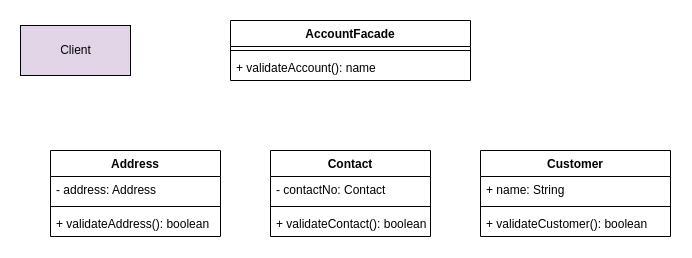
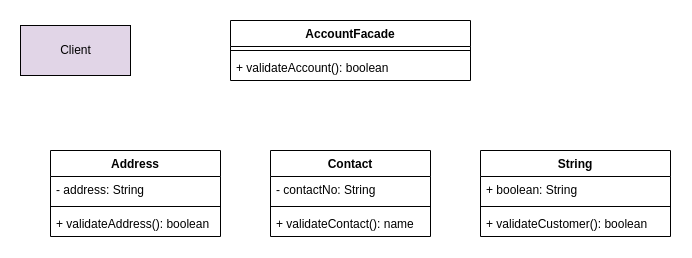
node "+ validateAccount(): name": label "+ validateAccount(): name" -> "+ validateAccount(): boolean"
node "Customer": label "Customer" -> "String"
node "- address: Address": label "- address: Address" -> "- address: String"
node "- contactNo: Contact": label "- contactNo: Contact" -> "- contactNo: String"
node "+ name: String": label "+ name: String" -> "+ boolean: String"
node "+ validateContact(): boolean": label "+ validateContact(): boolean" -> "+ validateContact(): name"
